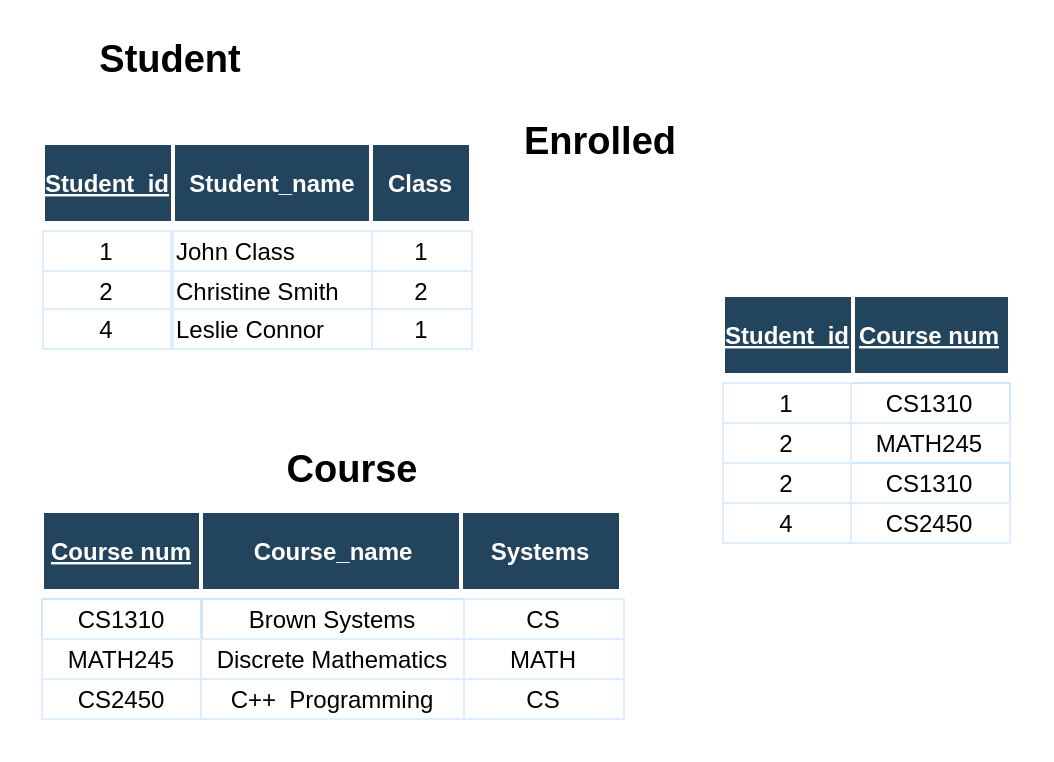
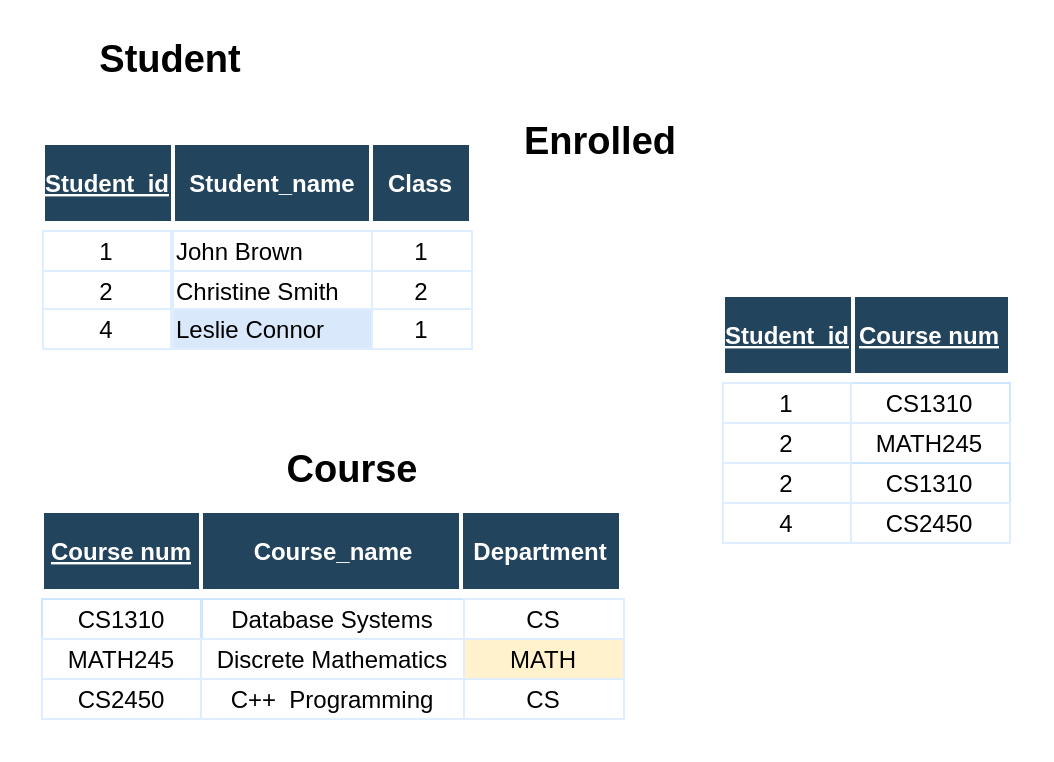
node "John Class": label "John Class" -> "John Brown"
node "Leslie Connor": fillcolor #ffffff -> #dae8fc
node "Systems": label "Systems" -> "Department"
node "Brown Systems": label "Brown Systems" -> "Database Systems"
node "MATH": fillcolor #ffffff -> #fff2cc
